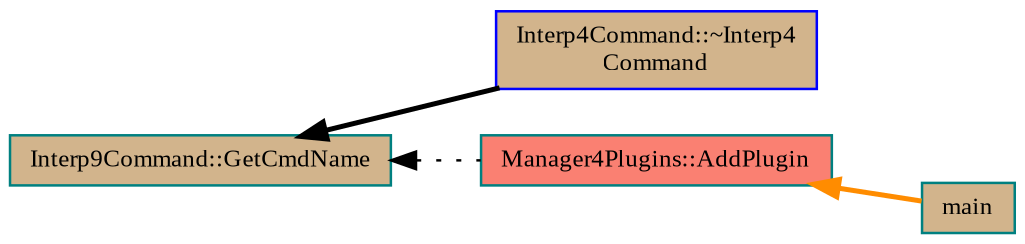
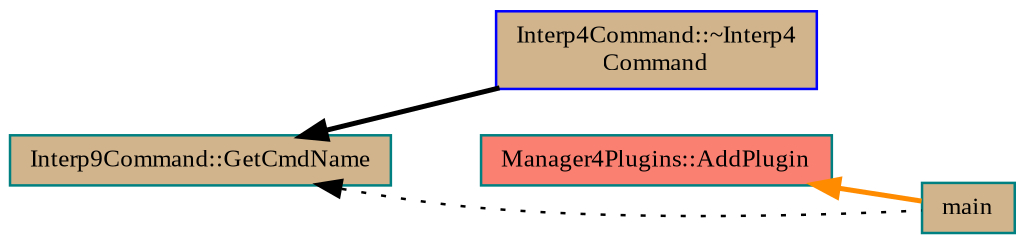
edge "Manager4Plugins::AddPlugin" -> "Interp9Command::GetCmdName": now "main" -> "Interp9Command::GetCmdName"
